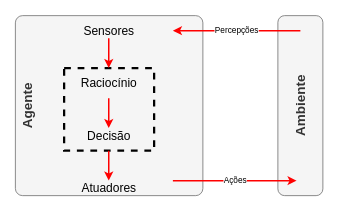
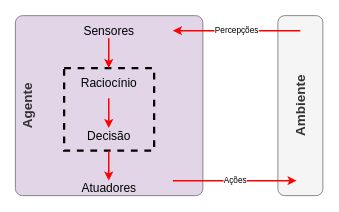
node "Agente": fillcolor #f5f5f5 -> #e1d5e7
